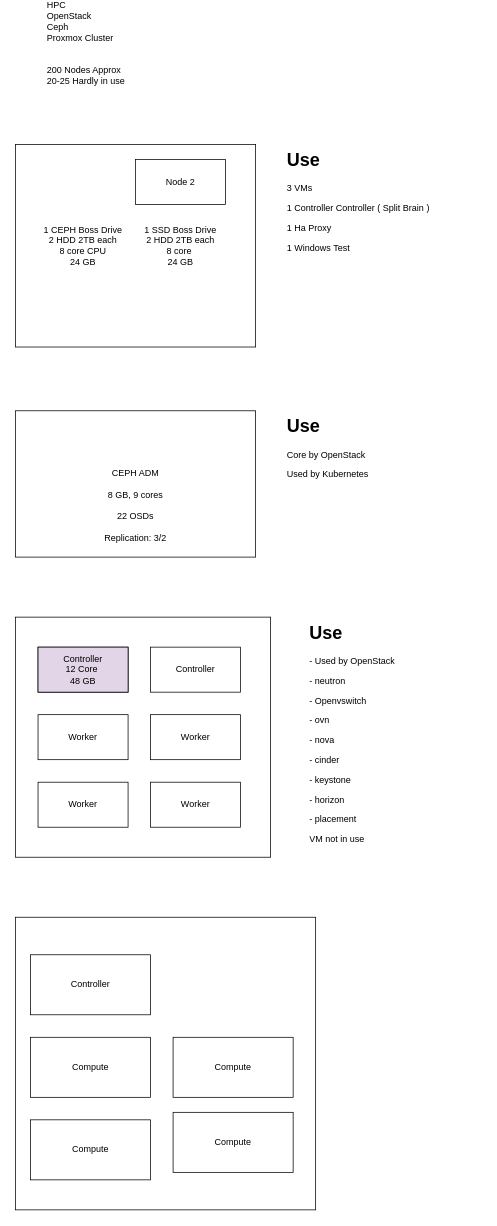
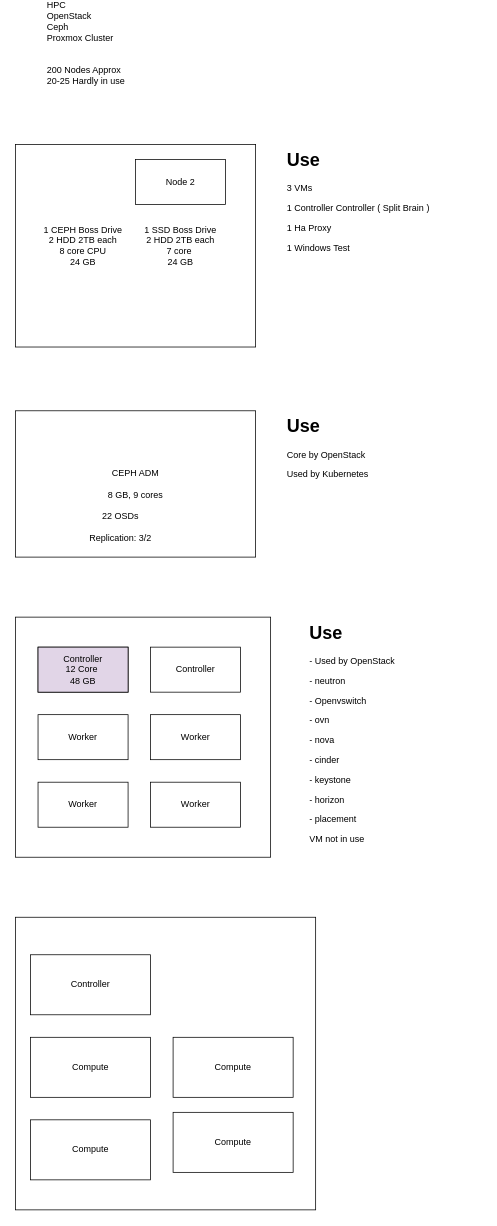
node "1 SSD Boss Drive 2 HDD 2TB each 8 core 24 GB": label "1 SSD Boss Drive 2 HDD 2TB each 8 core 24 GB" -> "1 SSD Boss Drive 2 HDD 2TB each 7 core 24 GB"
node "22 OSDs Replication: 3/2": moved (135, 527) -> (120, 527)
